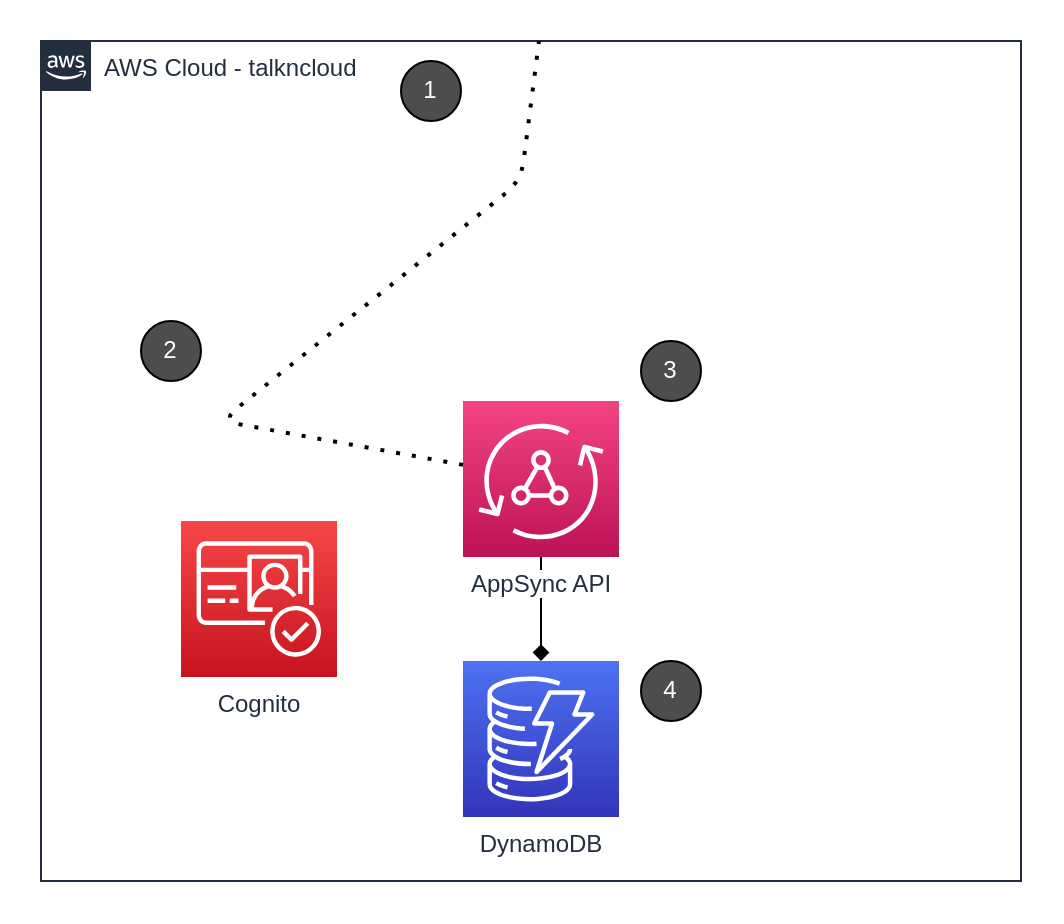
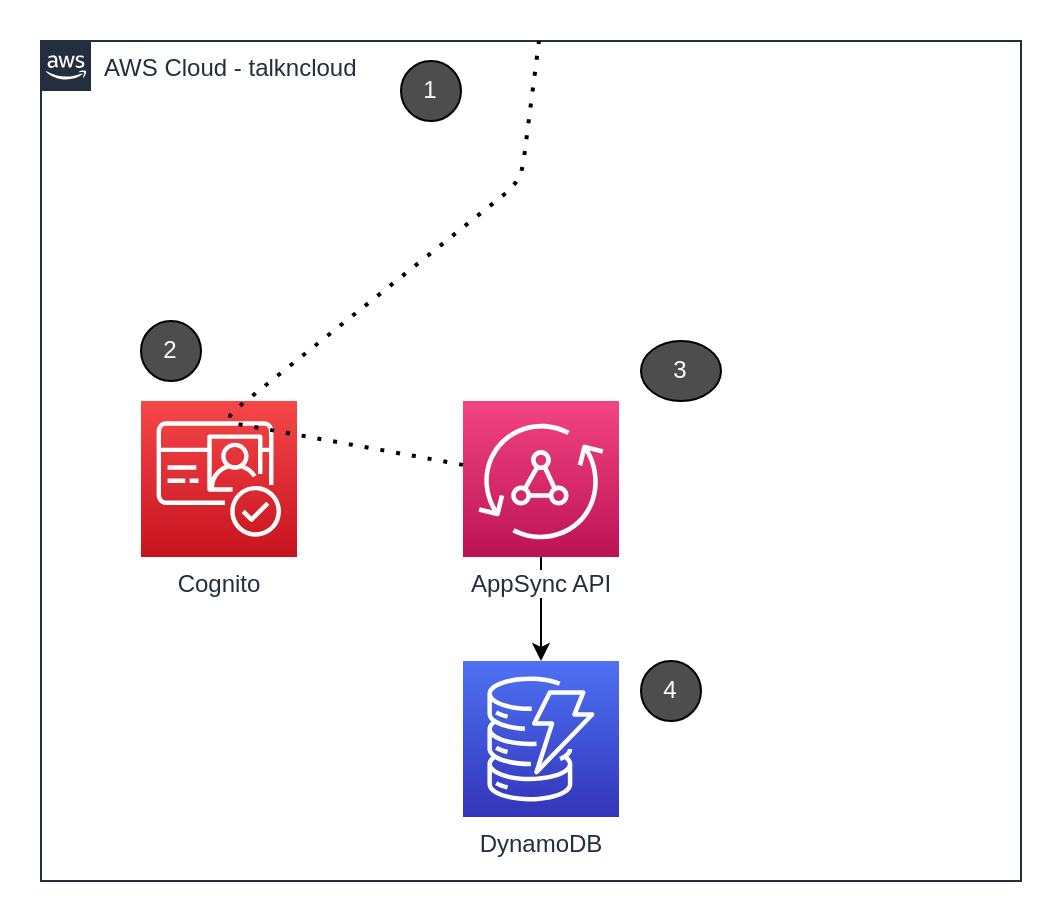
node "3": size 60x60 -> 80x60
node "Cognito": moved (259, 599) -> (219, 479)
edge "AppSync API" -> "DynamoDB": arrowhead diamond -> classic
